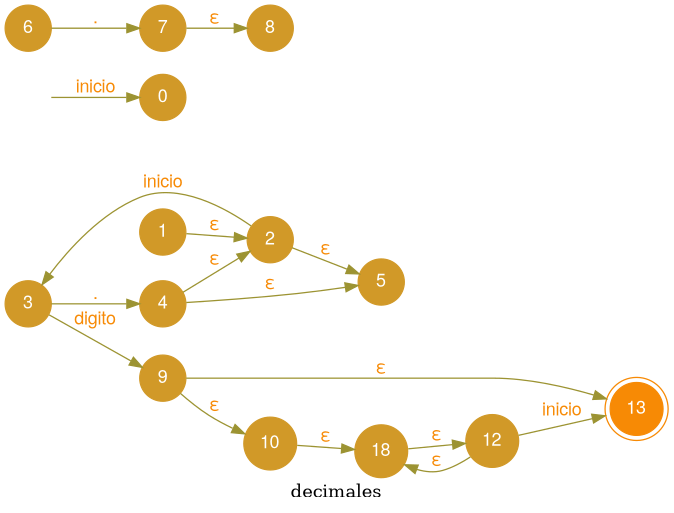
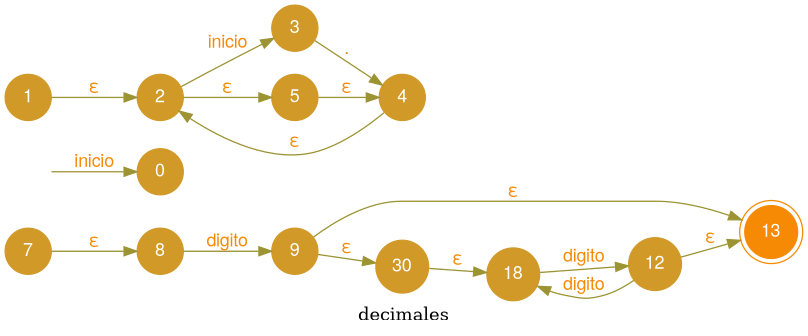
node "6": removed
edge "4" -> "5": reversed
edge "3" -> "9": now "8" -> "9"
edge "12" -> "13": label "inicio" -> "ε"
edge "18" -> "12": label "ε" -> "digito"
node "10": label "10" -> "30"
edge "12" -> "18": label "ε" -> "digito"
